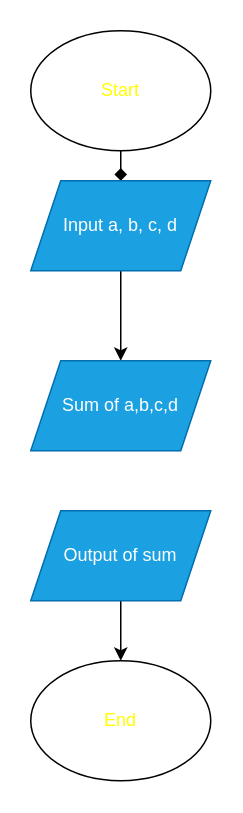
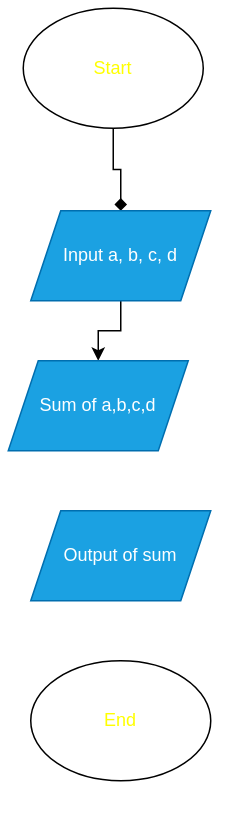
node "Start": moved (121, 91) -> (113, 68)
node "Input a, b, c, d": moved (121, 226) -> (121, 256)
node "Sum of a,b,c,d": moved (121, 406) -> (98, 406)
edge "Output of sum" -> "End": removed
